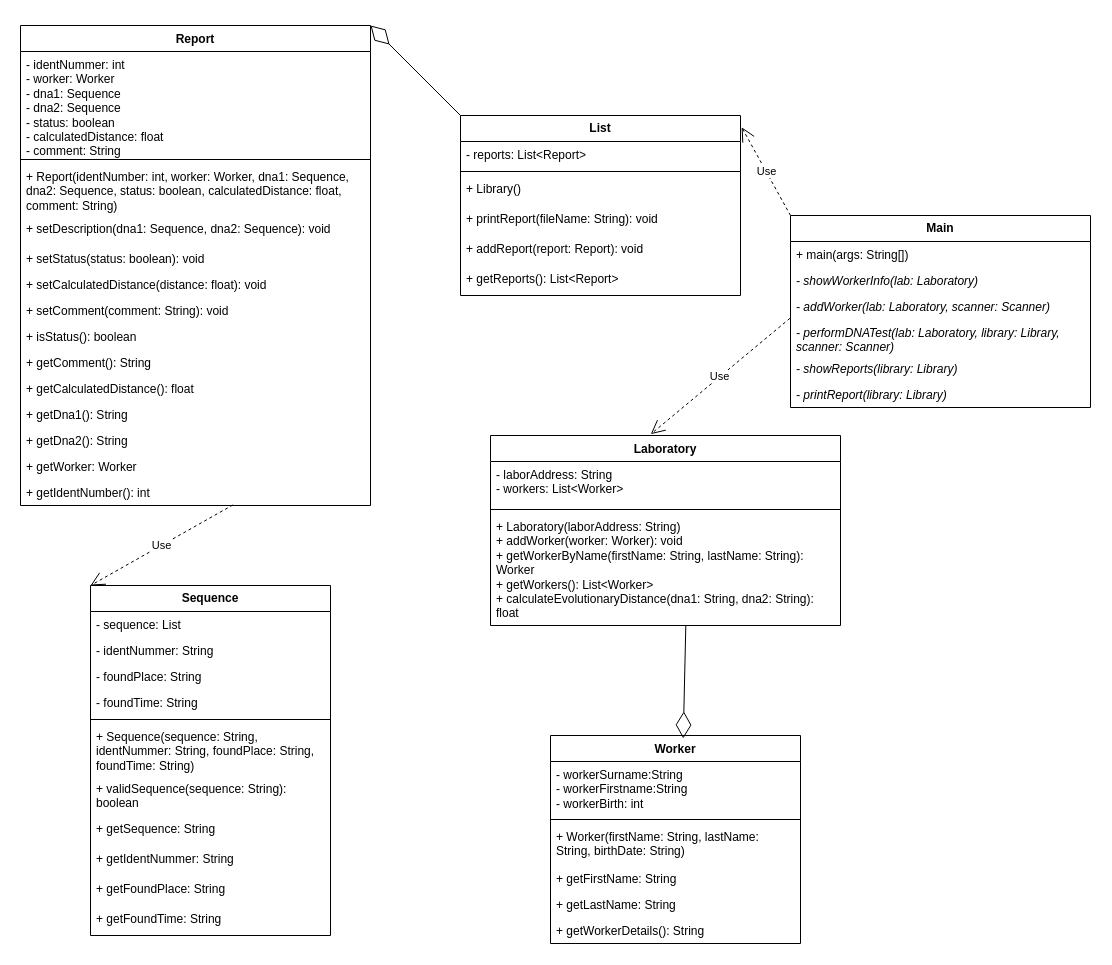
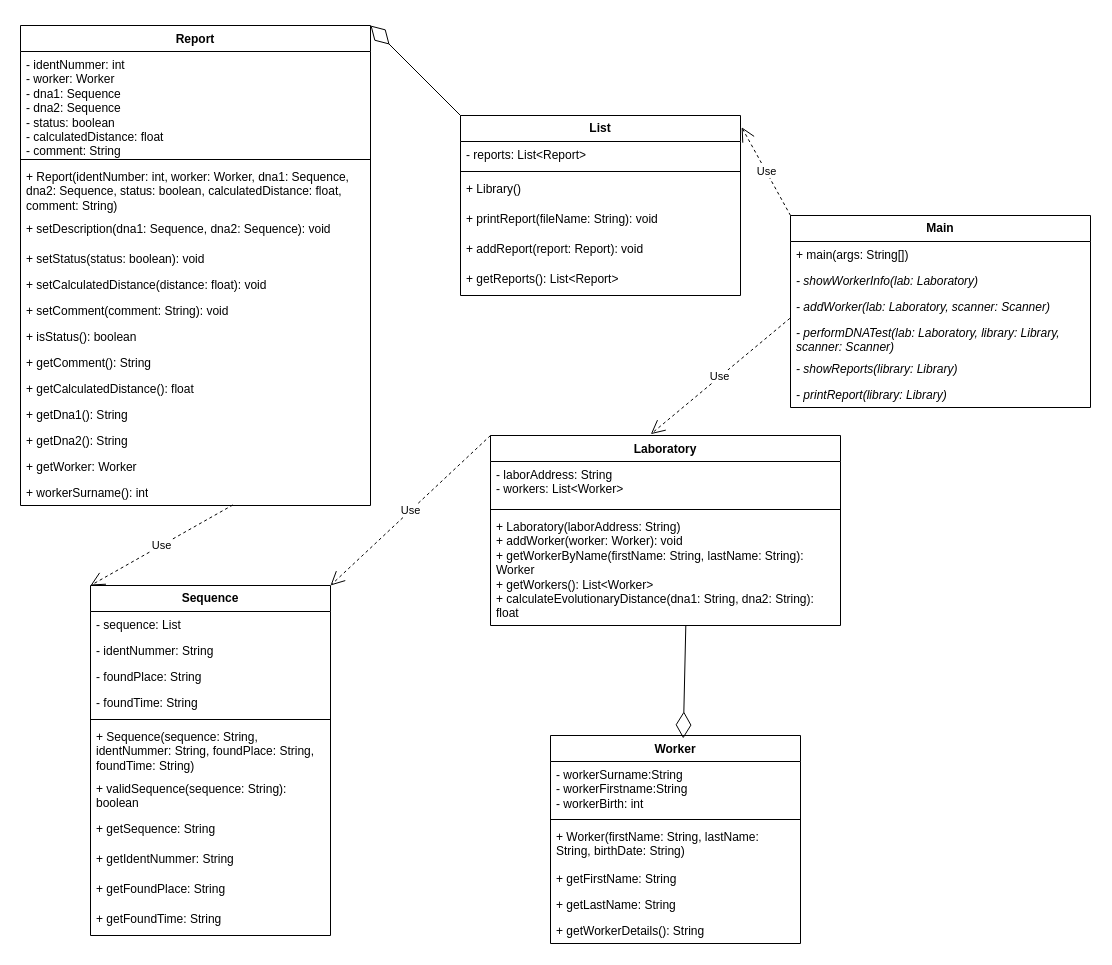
node "+ getIdentNumber(): int": label "+ getIdentNumber(): int" -> "+ workerSurname(): int"
edge "Laboratory" -> "Sequence": added, label "Use"
